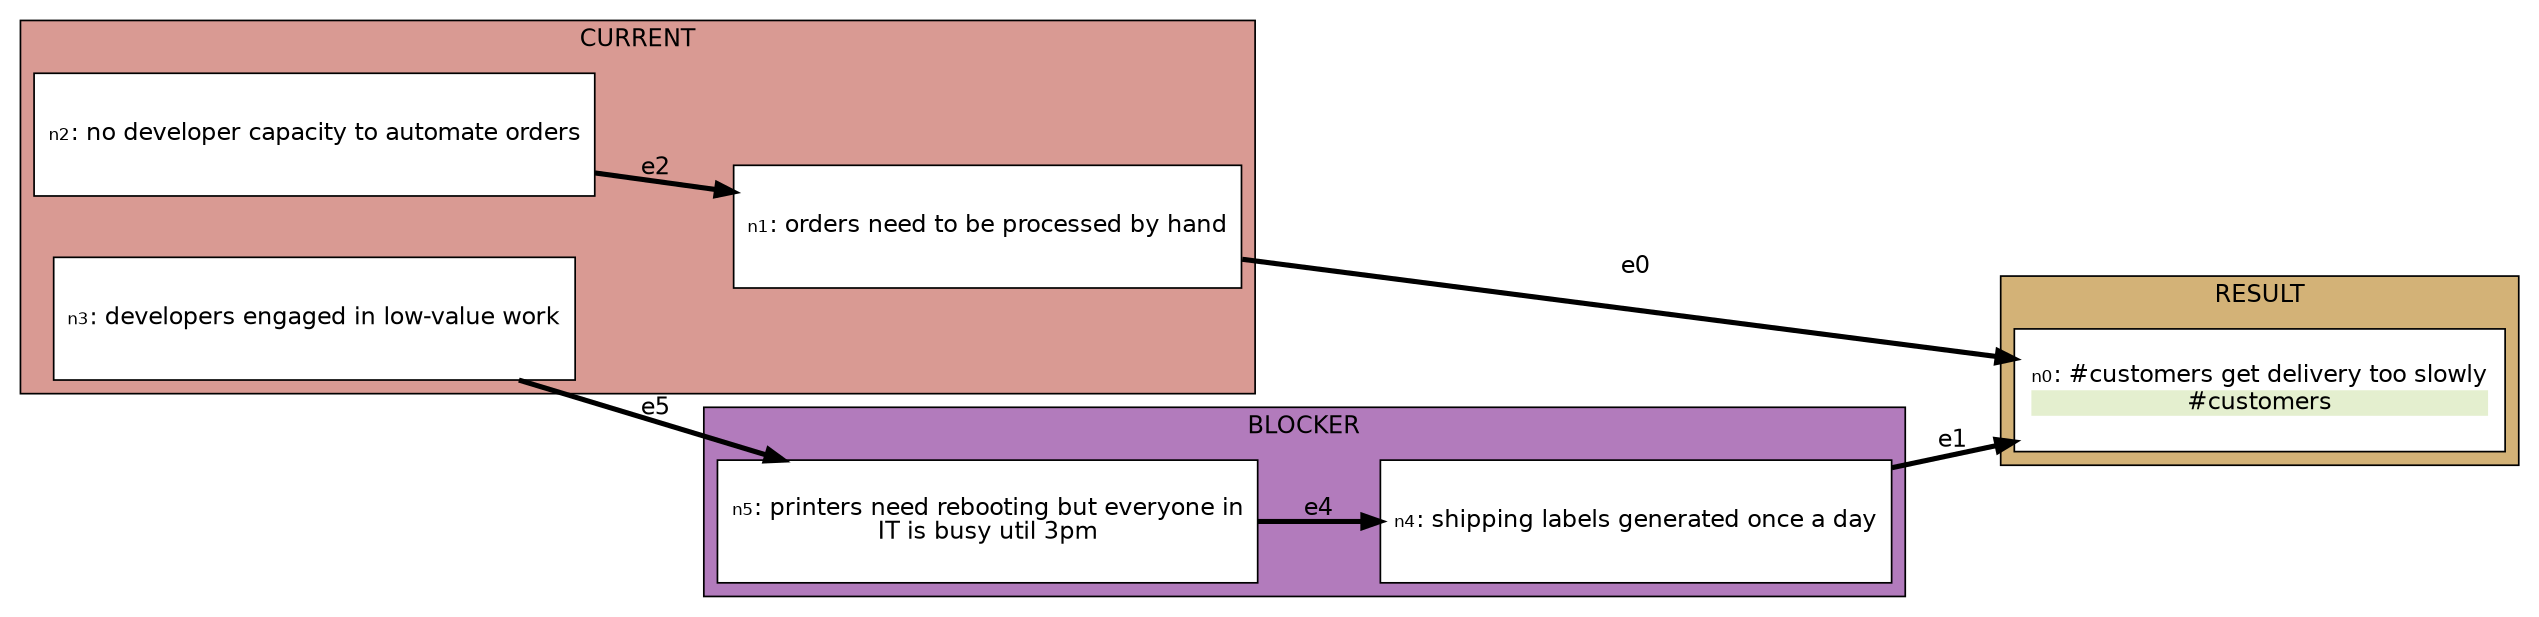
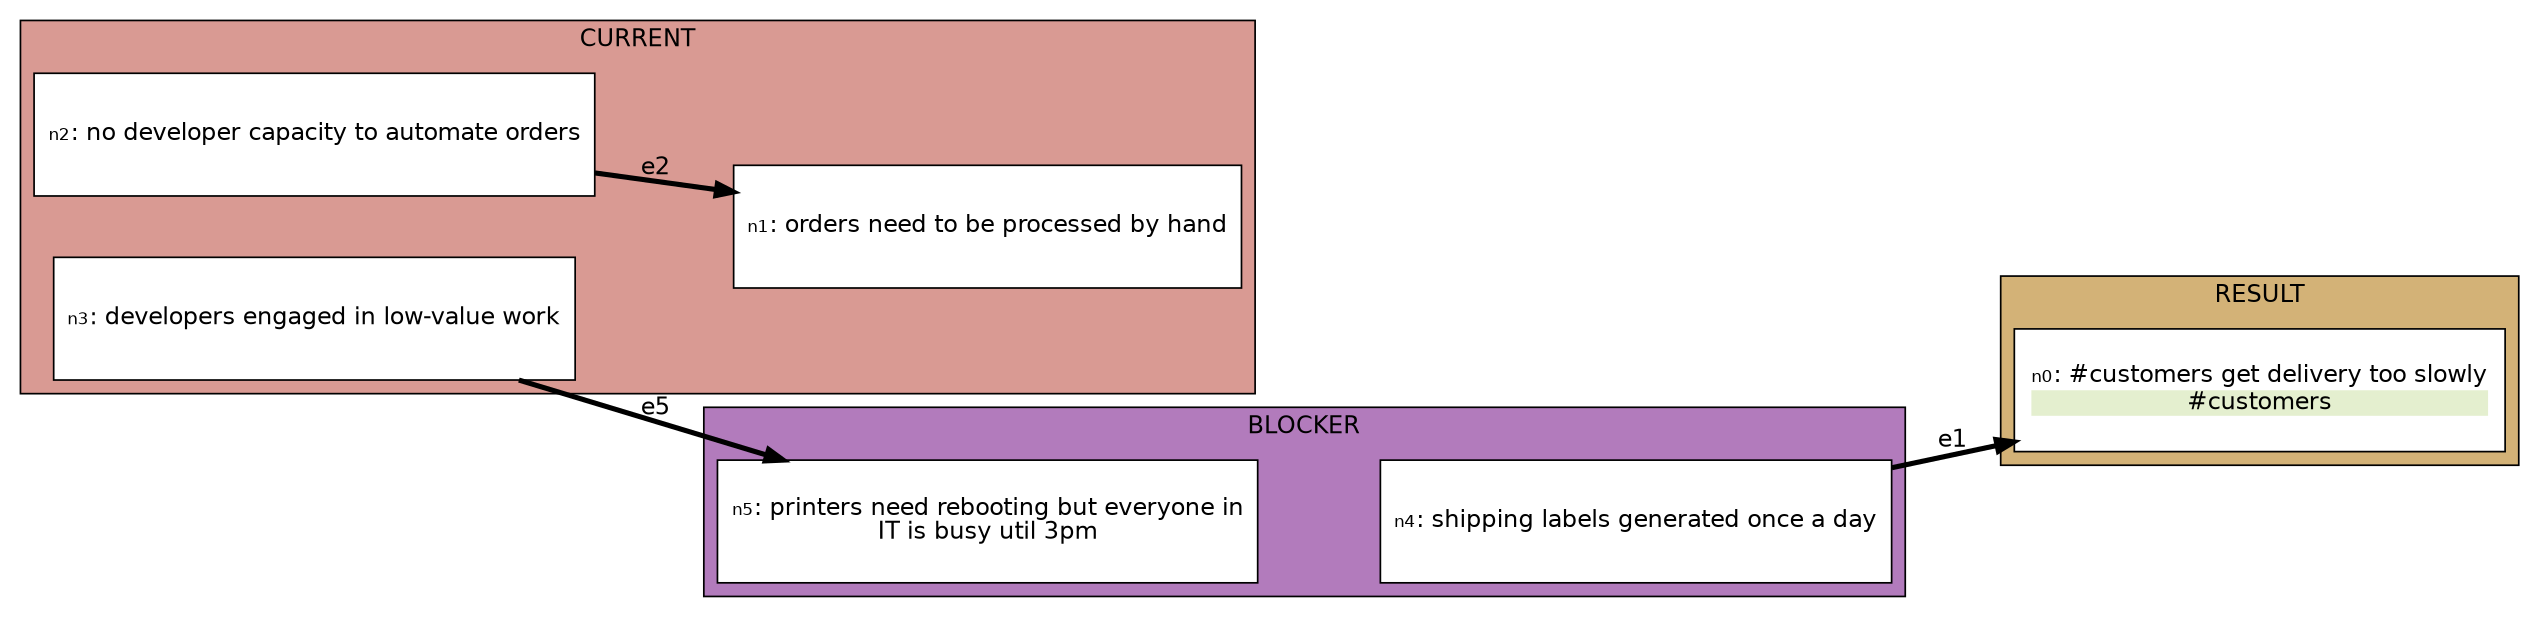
edge "n1" -> "n0": removed, label "e0"
edge "n5" -> "n4": removed, label "e4"
